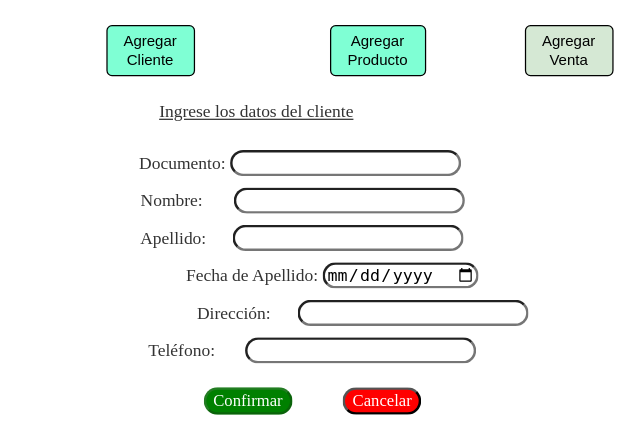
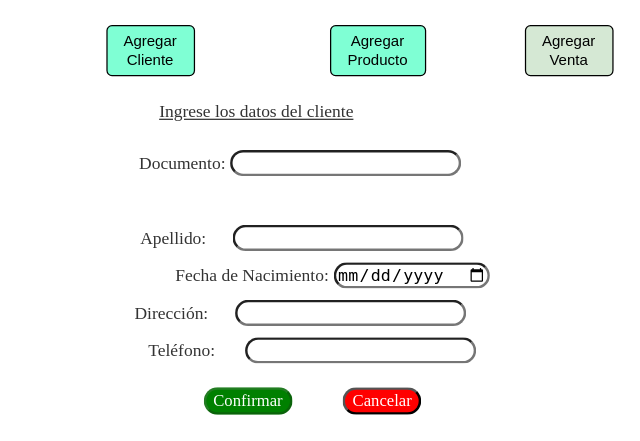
node "Nombre:": removed
node "Fecha de Apellido:": label "Fecha de Apellido:" -> "Fecha de Nacimiento:"
node "Dirección:": moved (363, 313) -> (301, 313)
